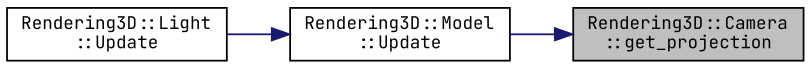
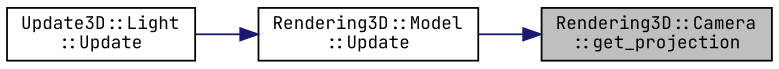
node "Rendering3D::Light ::Update": label "Rendering3D::Light ::Update" -> "Update3D::Light ::Update"
